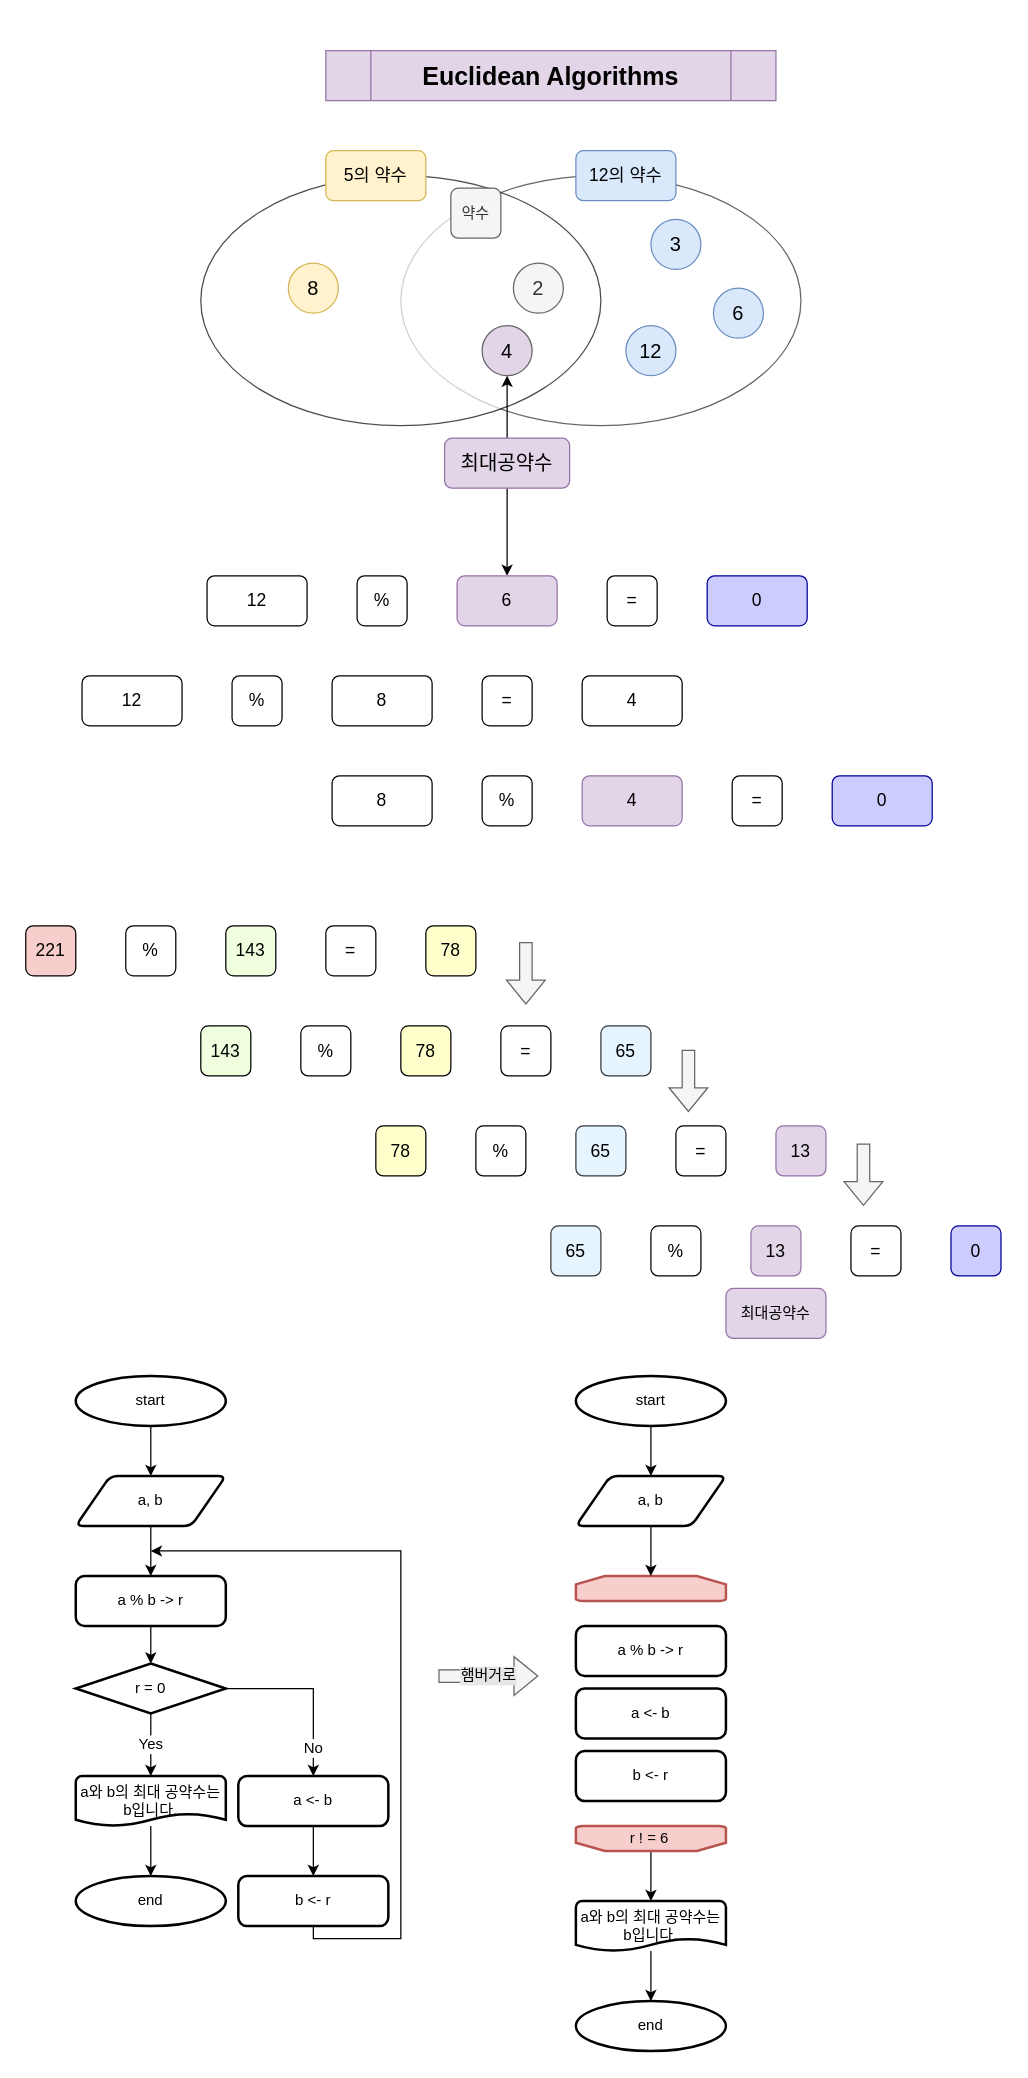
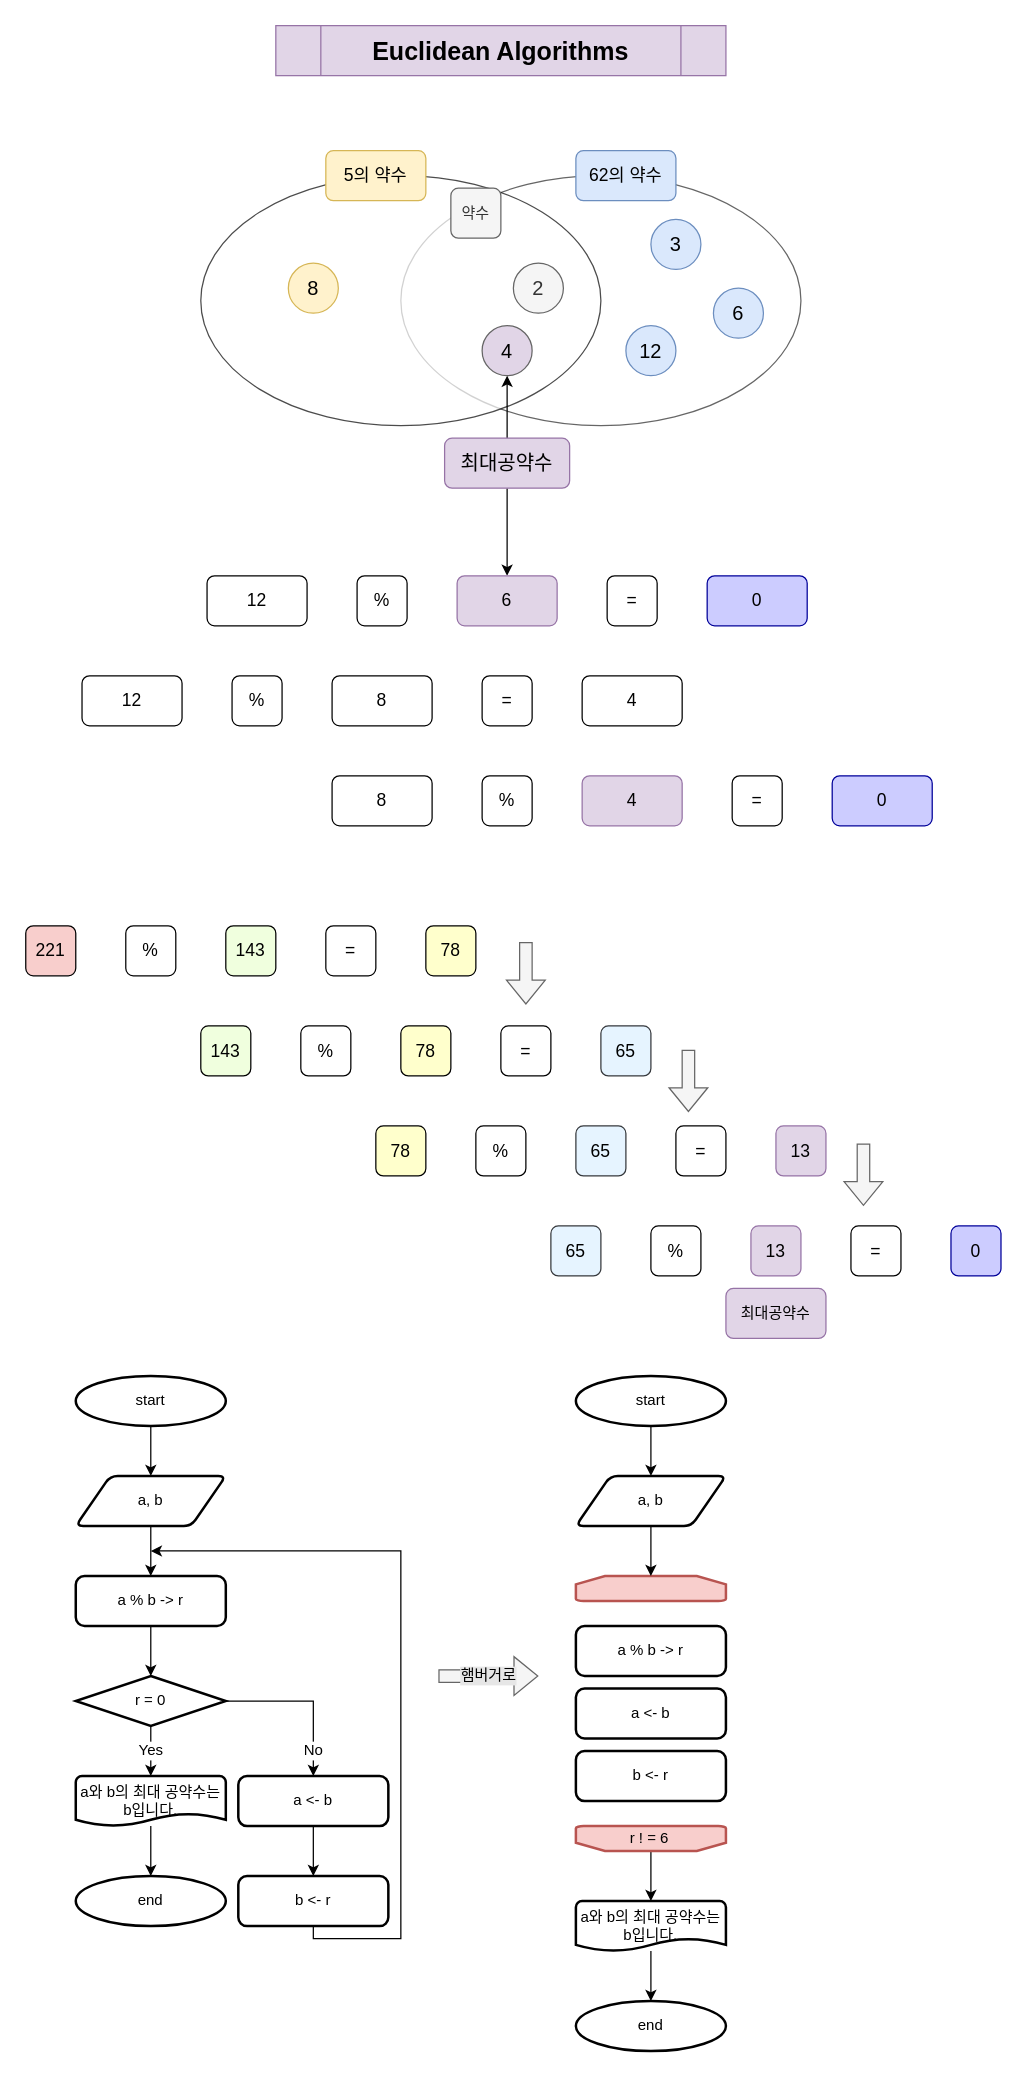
node "Euclidean Algorithms": moved (551, 76) -> (501, 51)
node "12의 약수": label "12의 약수" -> "62의 약수"
node "r = 0": moved (151, 1688) -> (151, 1701)
